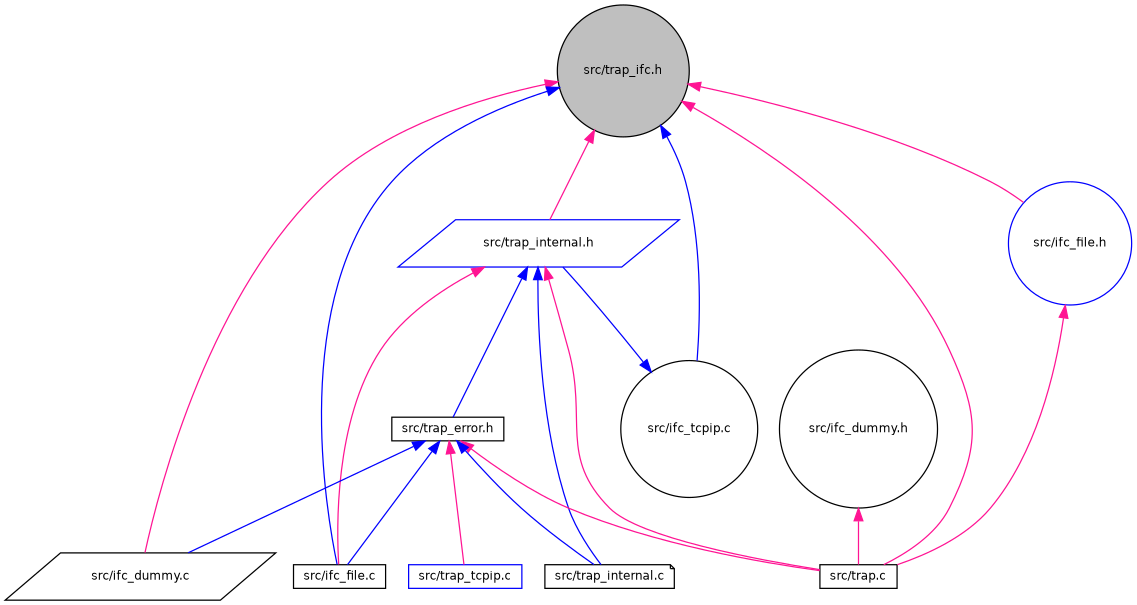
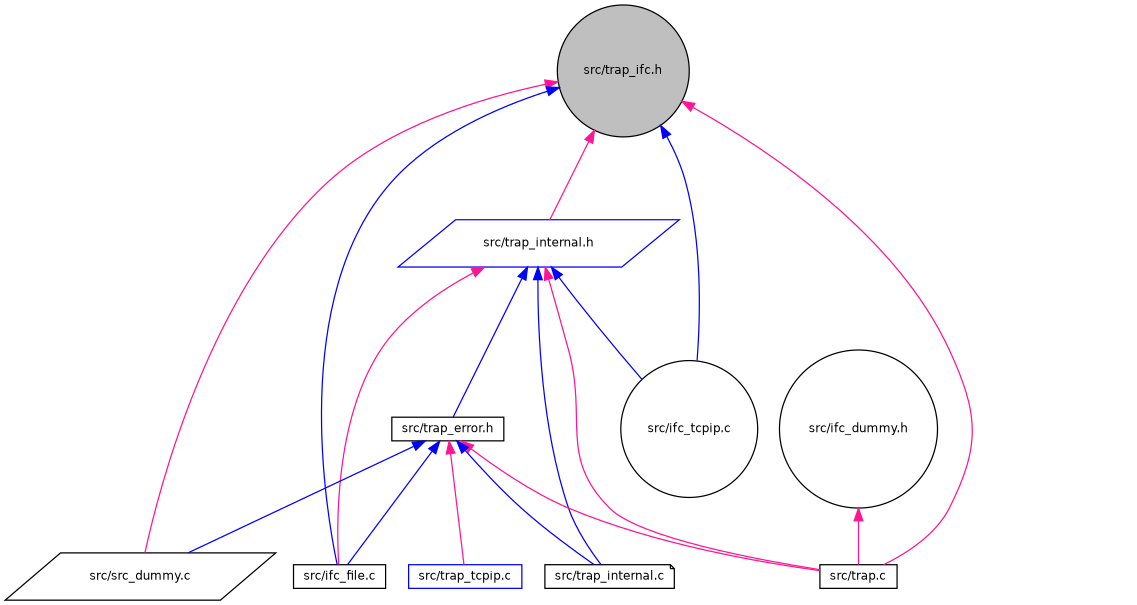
node "src/ifc_file.h": removed
edge "src/trap_internal.h" -> "src/ifc_tcpip.c": reversed
node "src/ifc_dummy.c": label "src/ifc_dummy.c" -> "src/src_dummy.c"
